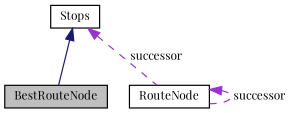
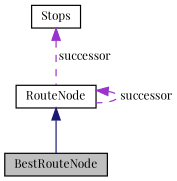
edge "BestRouteNode" -> "Stops": now "BestRouteNode" -> "RouteNode"
